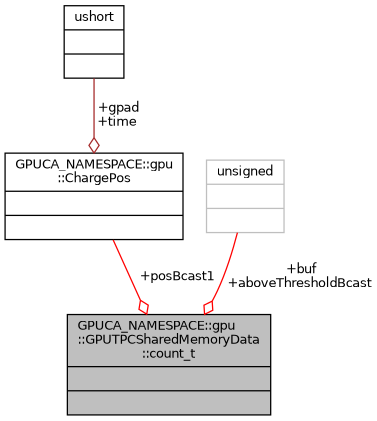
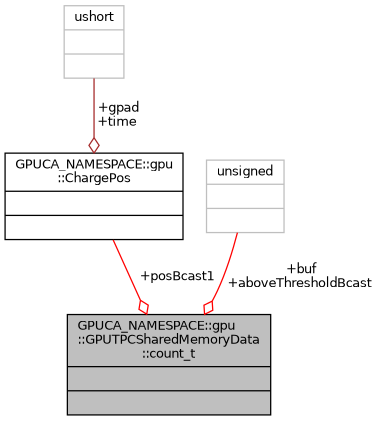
node "ushort": color black -> grey75
